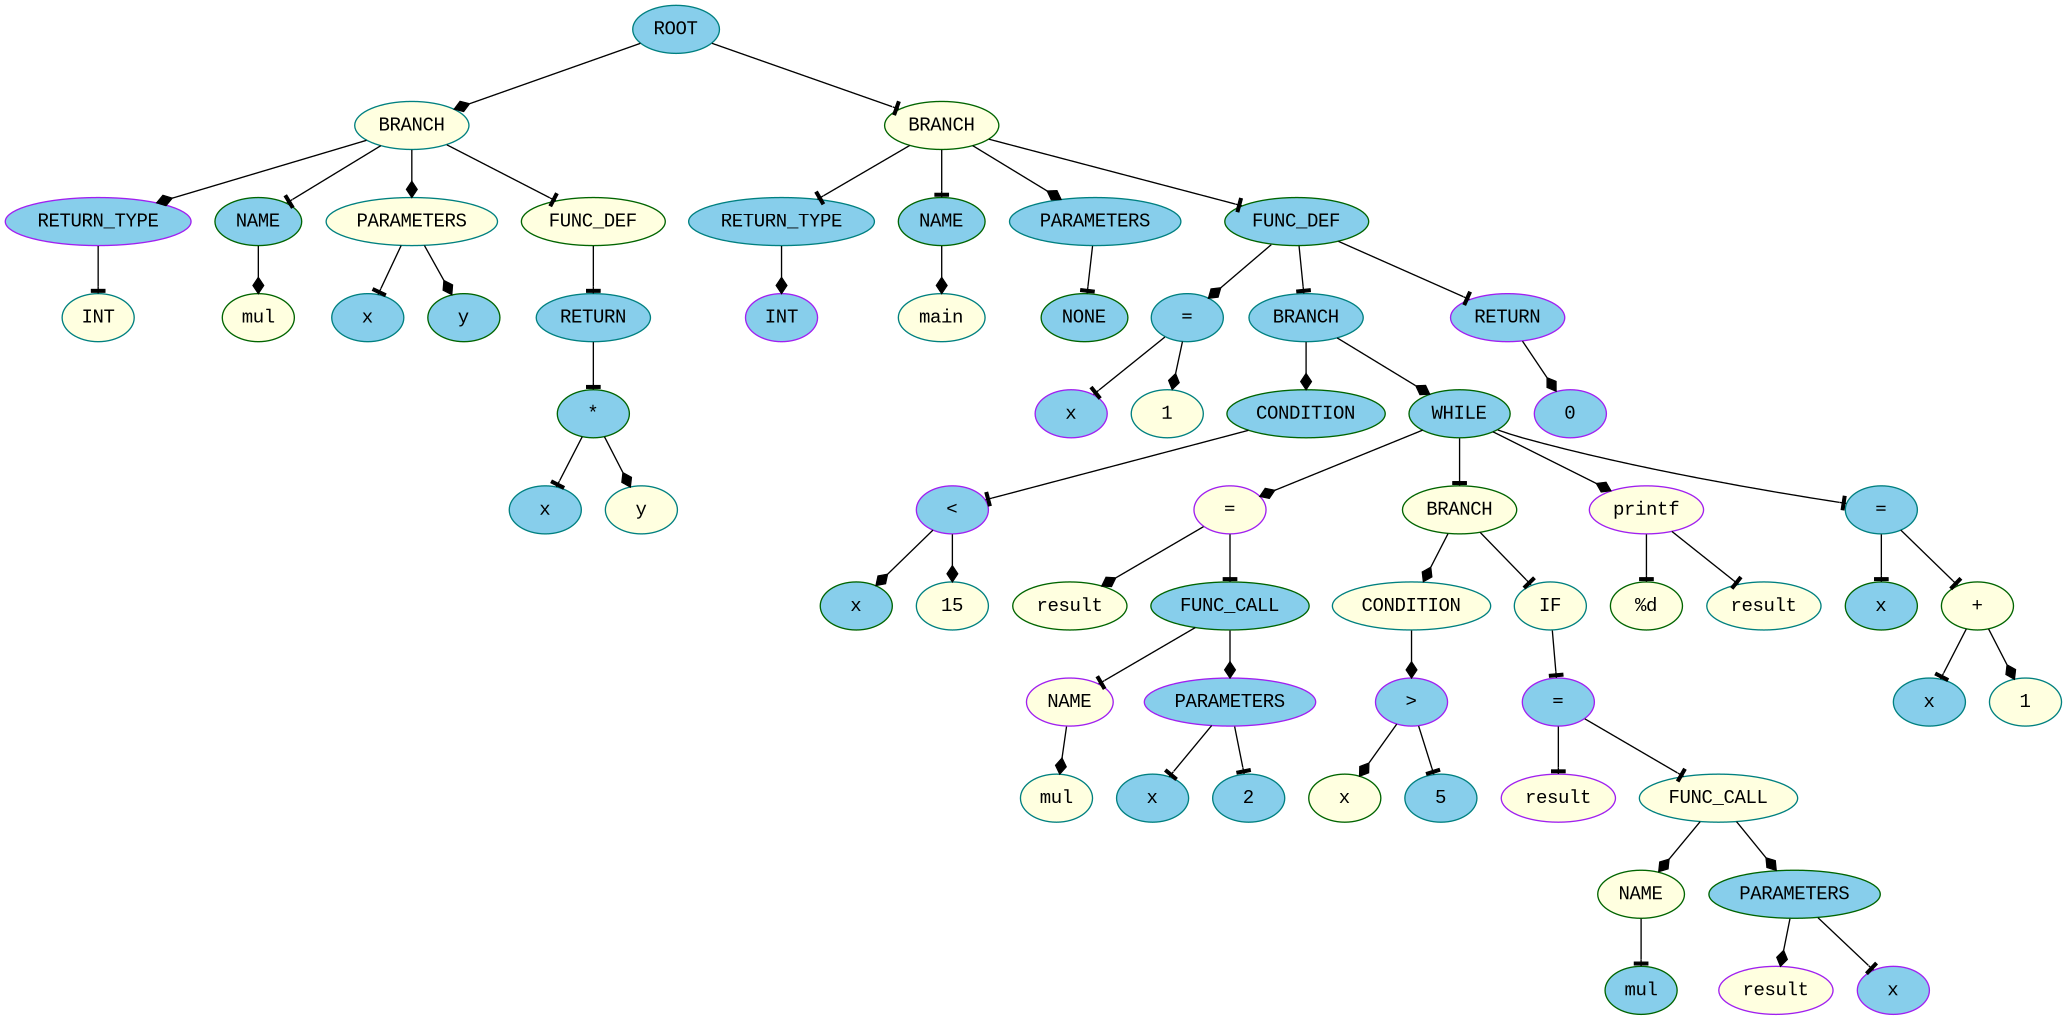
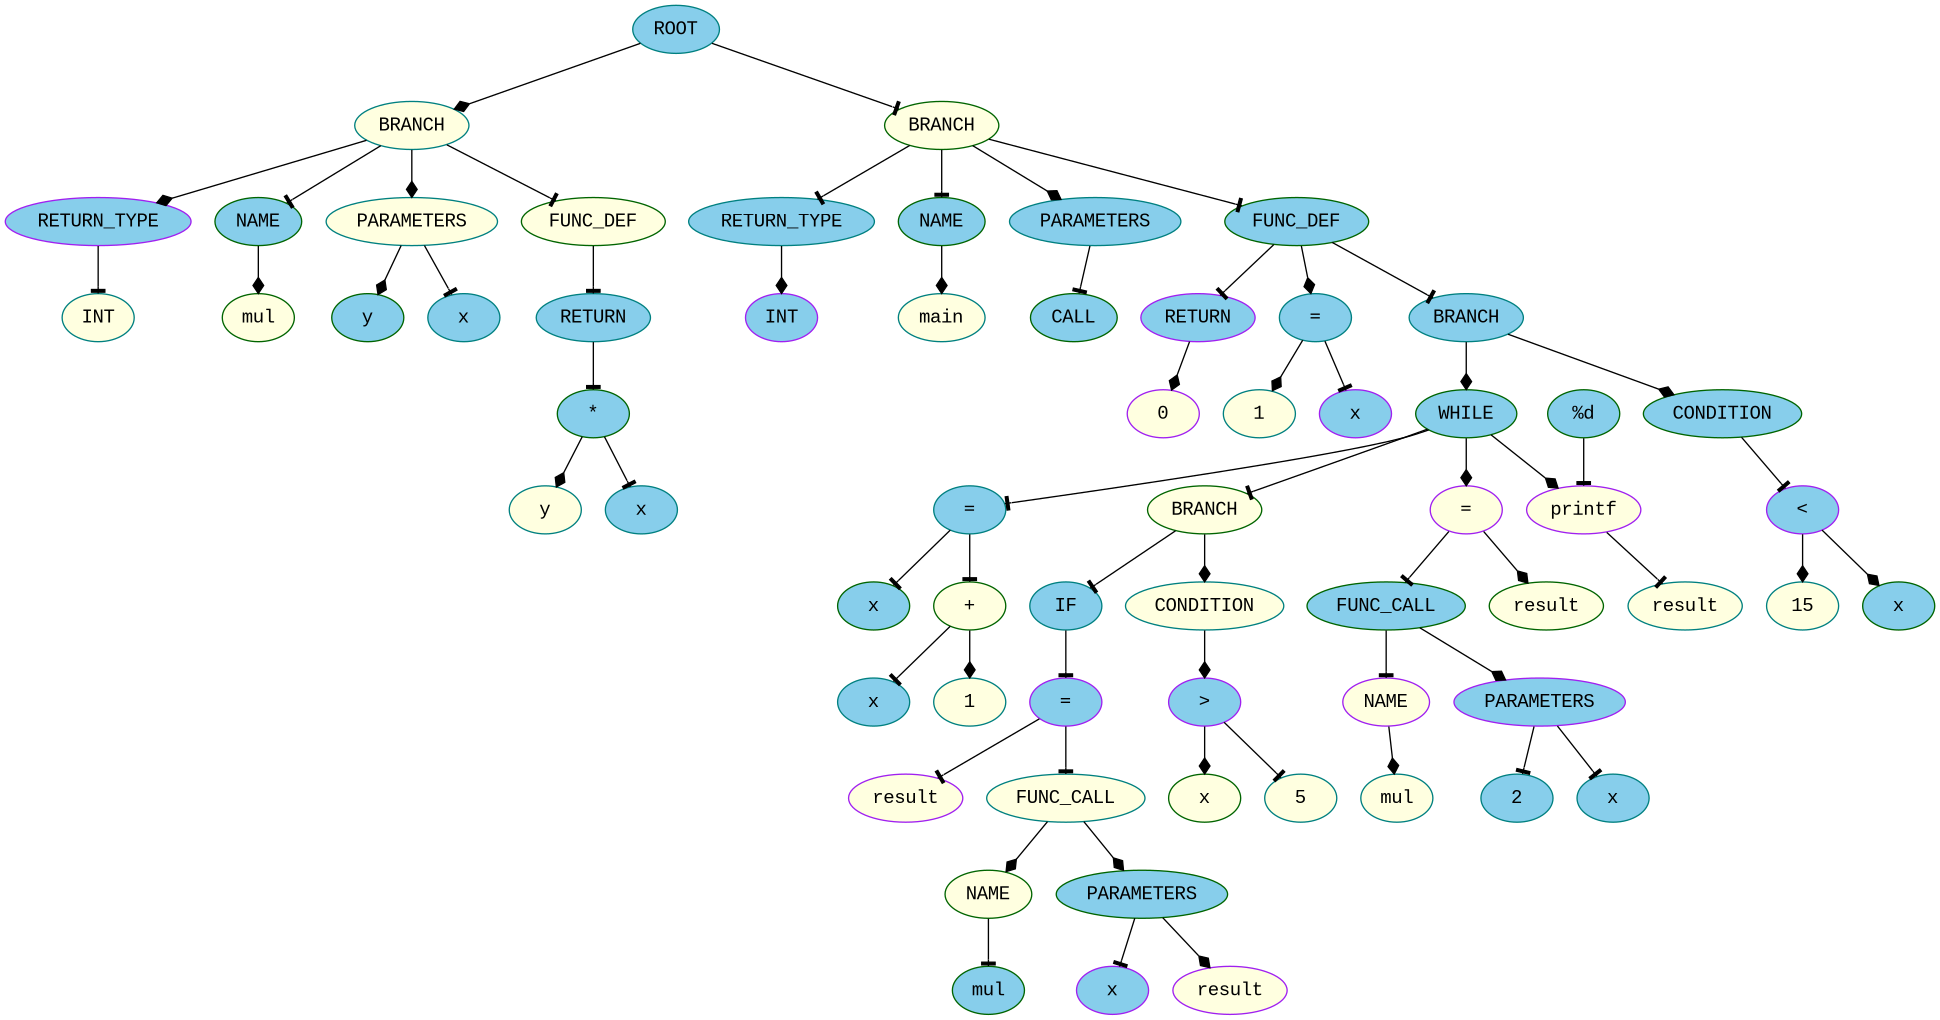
node "NONE": label "NONE" -> "CALL"
node "0": fillcolor skyblue -> lightyellow
edge "printf" -> "%d": reversed
node "IF": fillcolor lightyellow -> skyblue
node "%d": fillcolor lightyellow -> skyblue
node "5": fillcolor skyblue -> lightyellow
